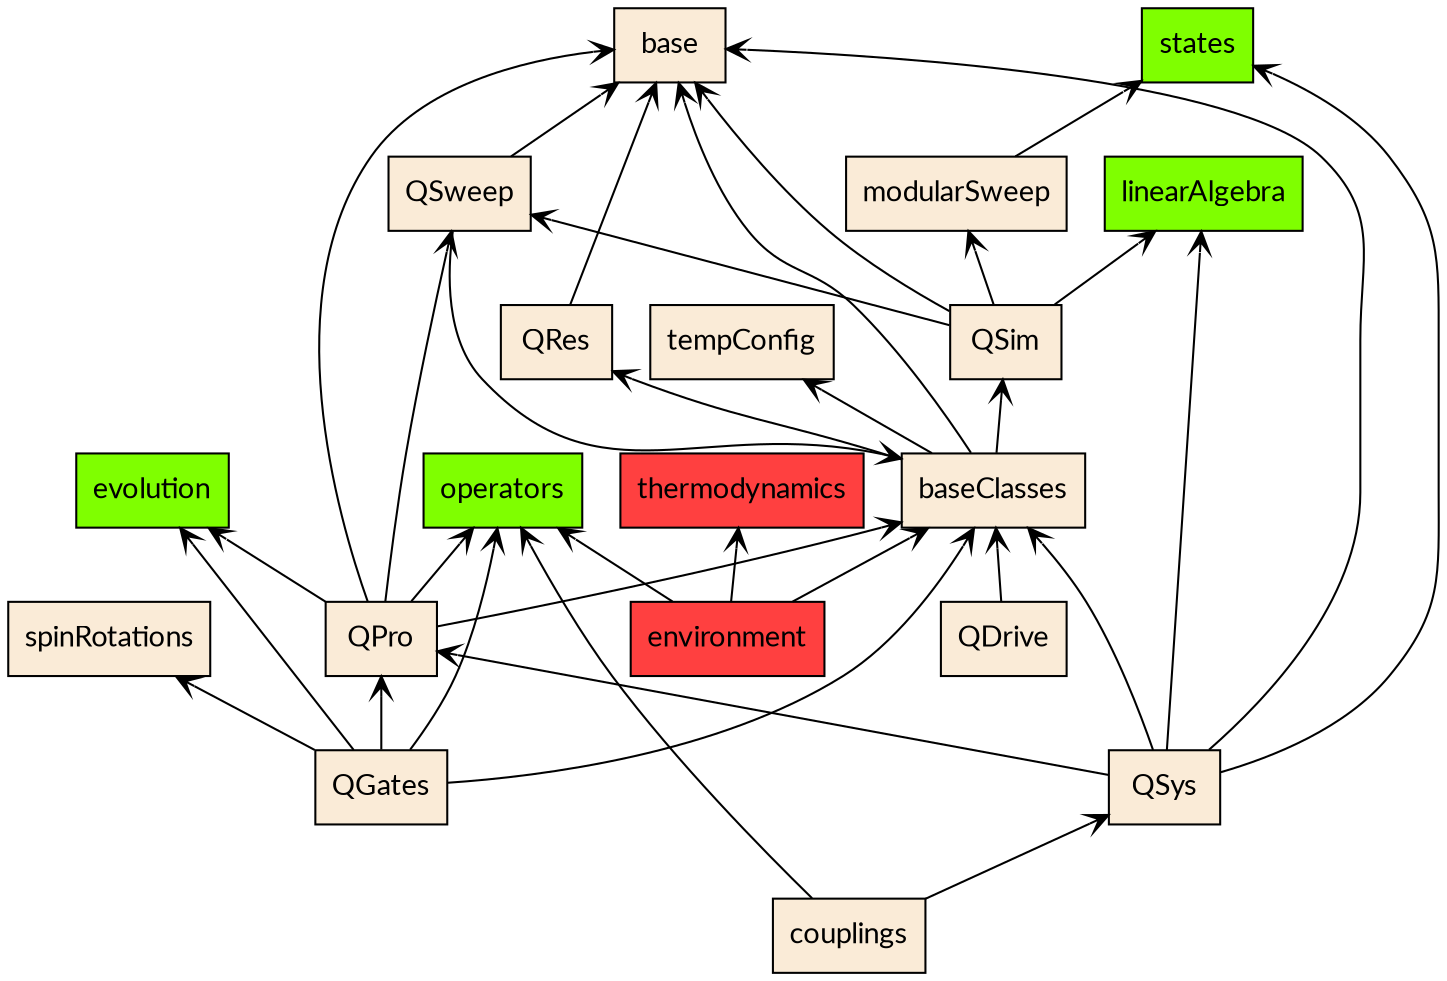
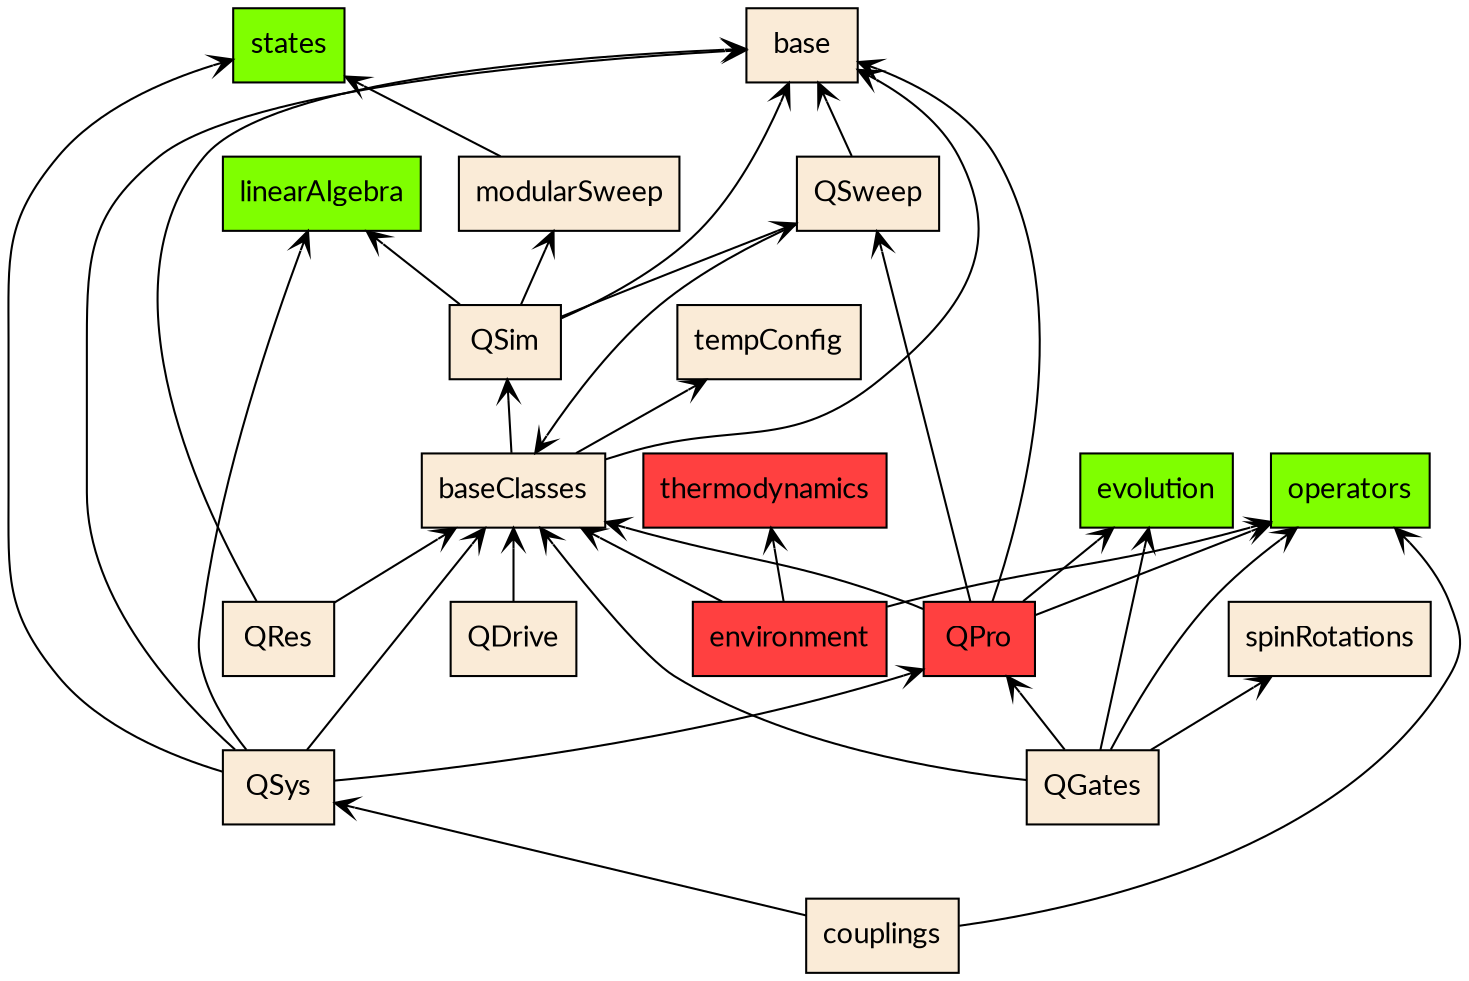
edge "baseClasses" -> "QRes": reversed
node "QPro": fillcolor antiquewhite -> brown1
